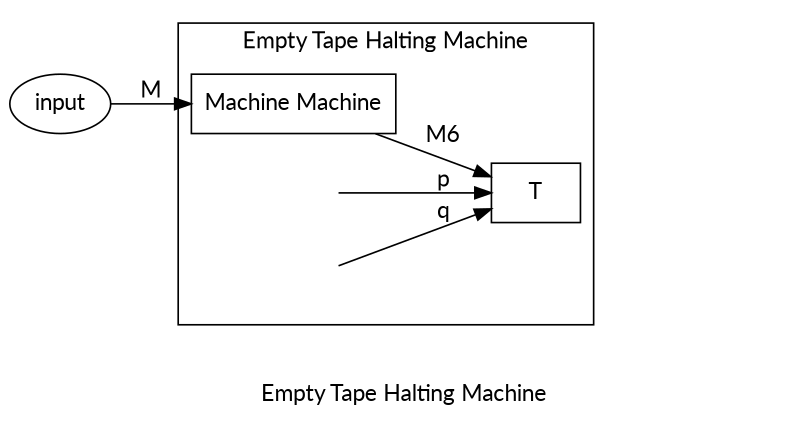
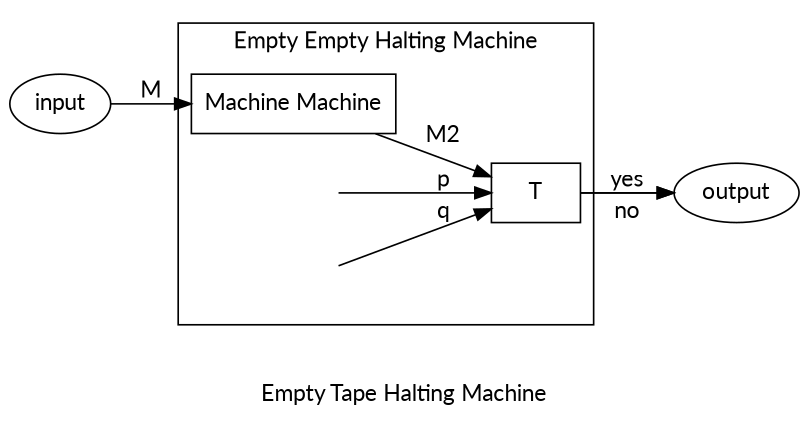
cluster "Empty Tape Halting Machine": label "Empty Tape Halting Machine" -> "Empty Empty Halting Machine"
edge "Machine Machine" -> "T": label "M6" -> "M2"
node "output": added
